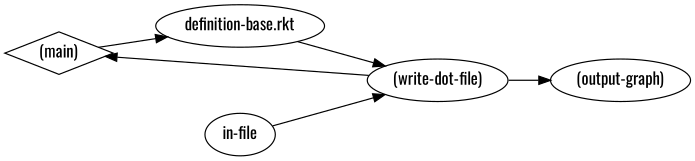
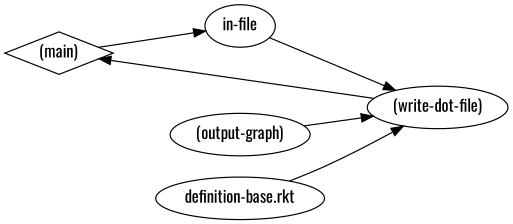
edge "(main)" -> "definition-base.rkt": now "(main)" -> "in-file"
edge "(write-dot-file)" -> "(output-graph)": reversed
